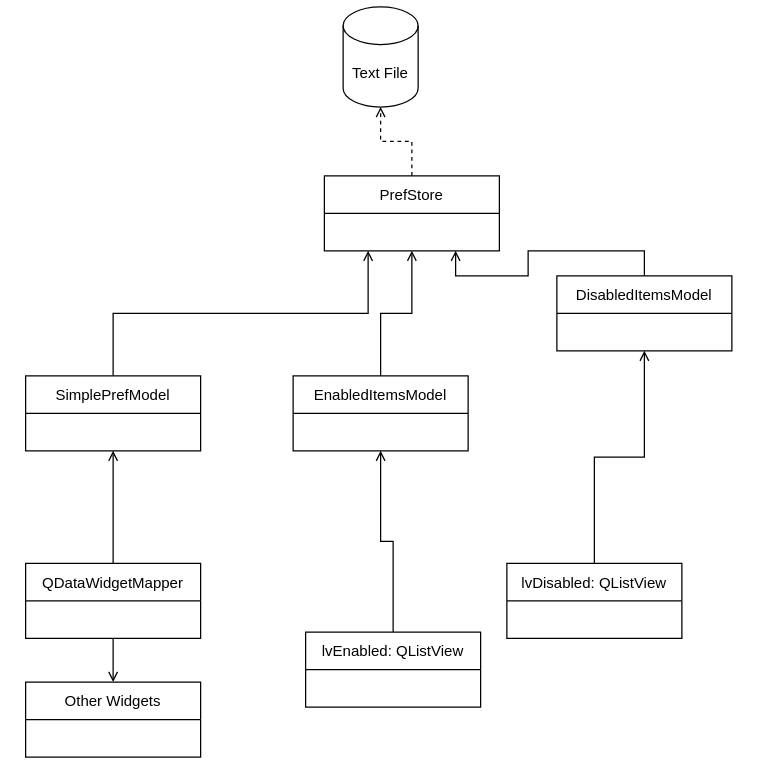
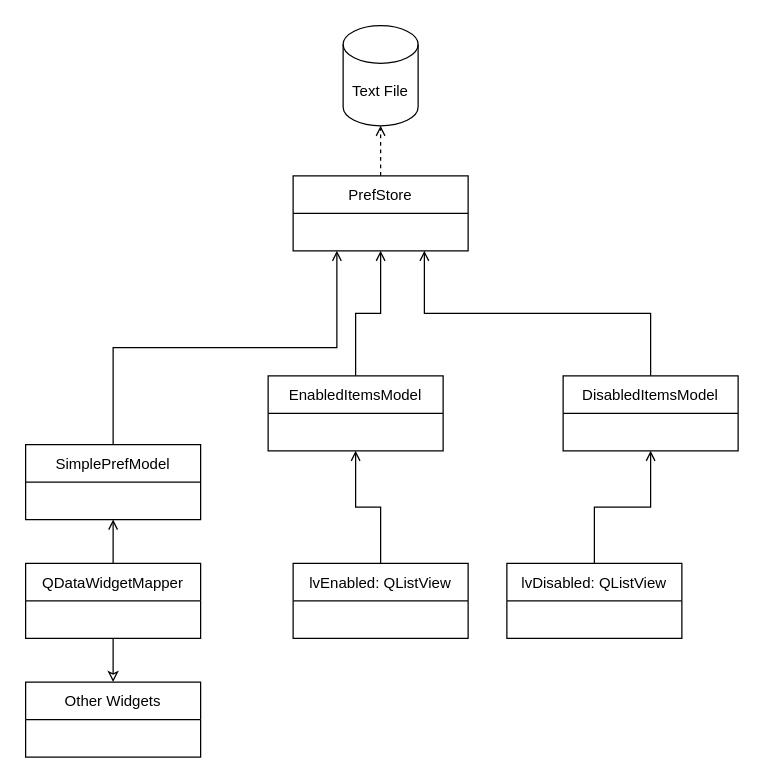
node "Text File": moved (381, 57) -> (381, 76)
node "PrefStore": moved (412, 213) -> (381, 213)
node "DisabledItemsModel": moved (644, 313) -> (651, 413)
node "SimplePrefModel": moved (113, 413) -> (113, 482)
node "EnabledItemsModel": moved (381, 413) -> (356, 413)
node "lvEnabled: QListView": moved (393, 669) -> (381, 601)
edge "QDataWidgetMapper" -> "Other Widgets": arrowhead open -> classic
